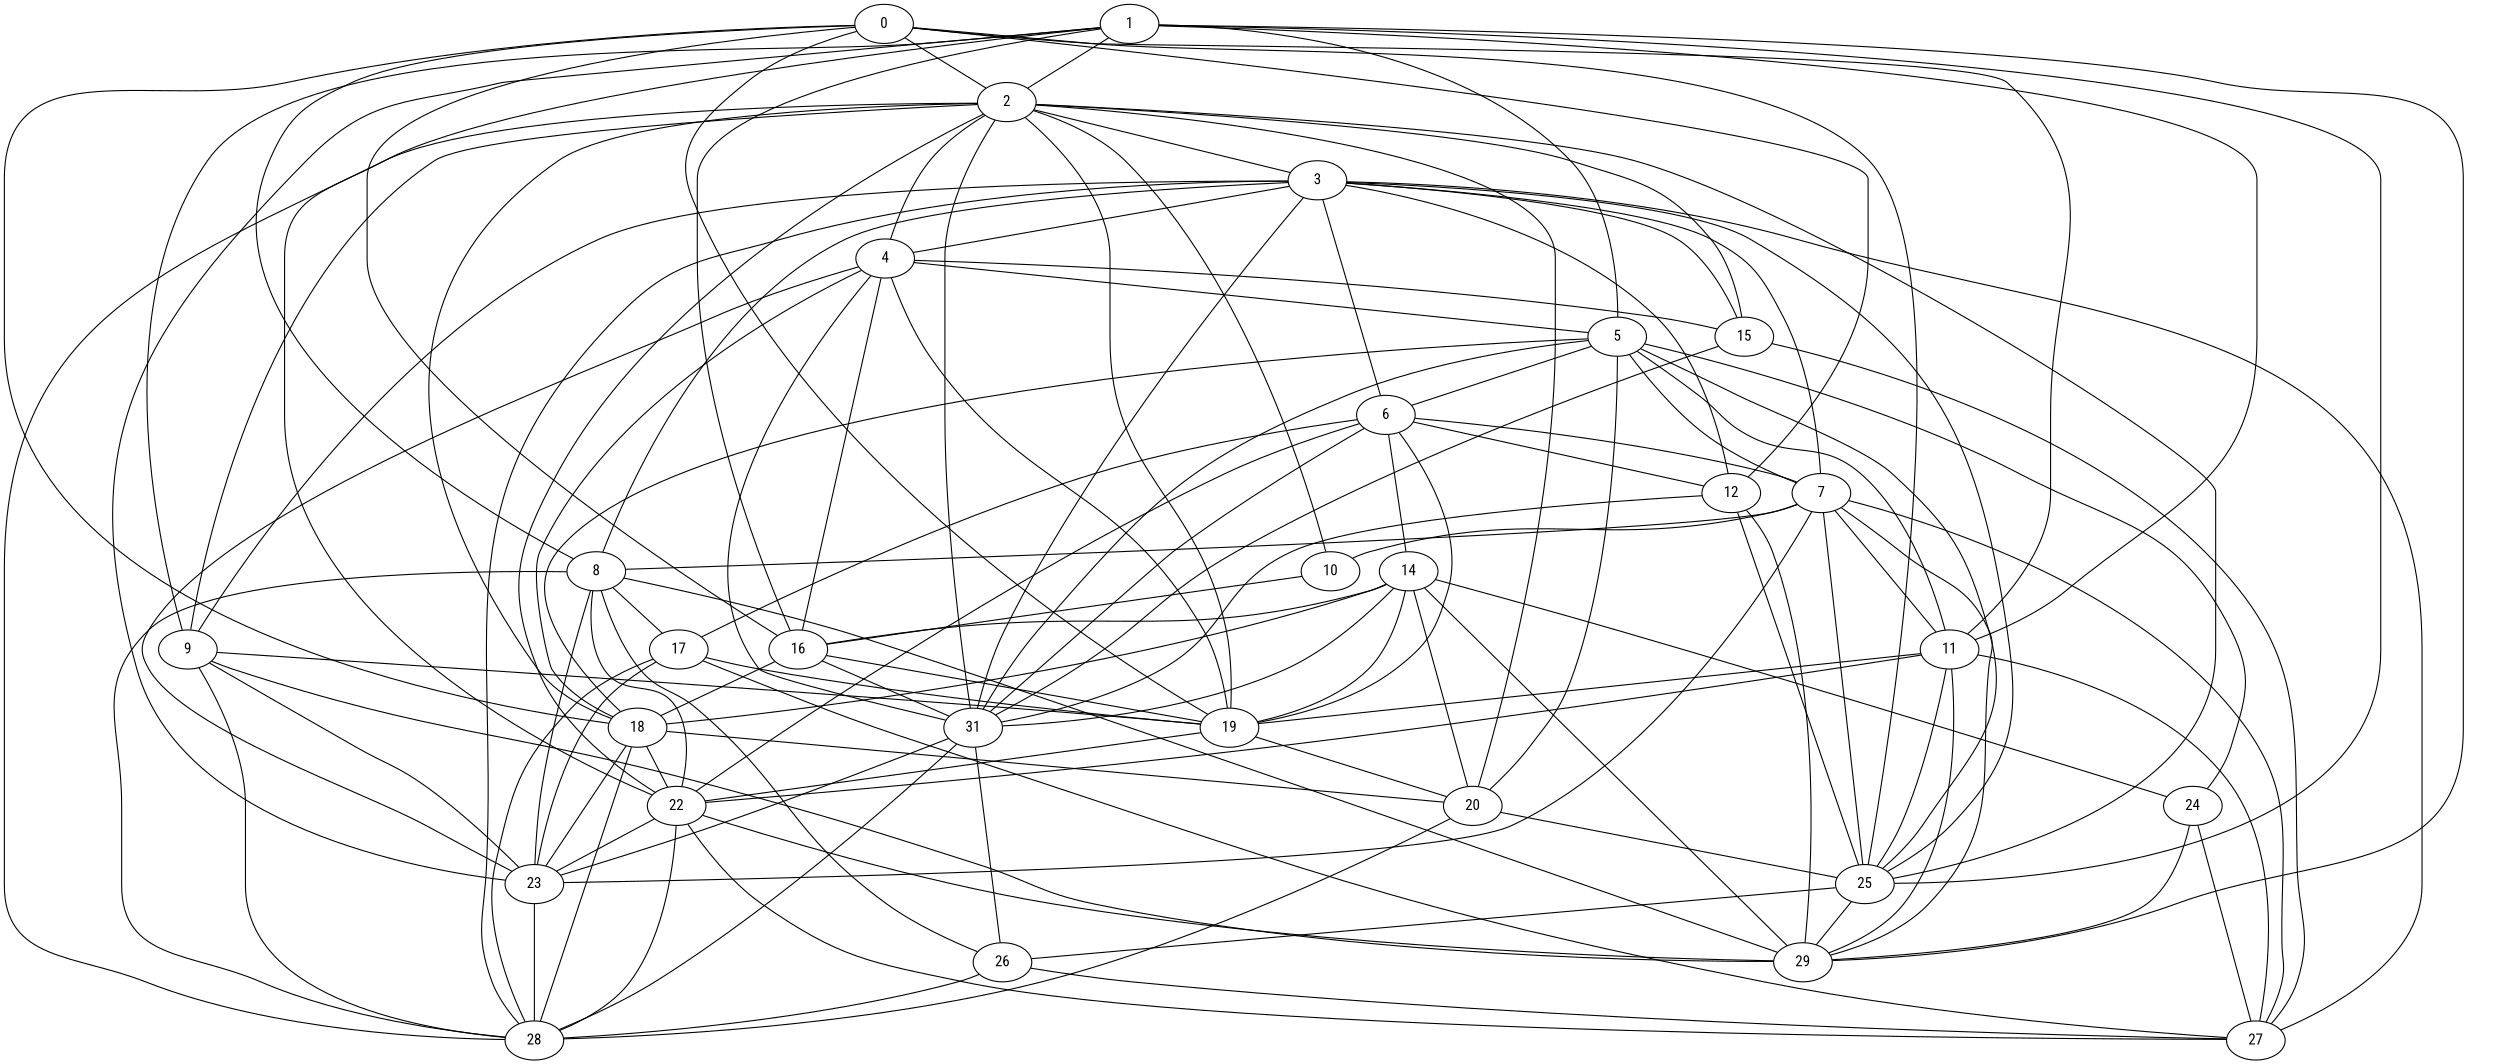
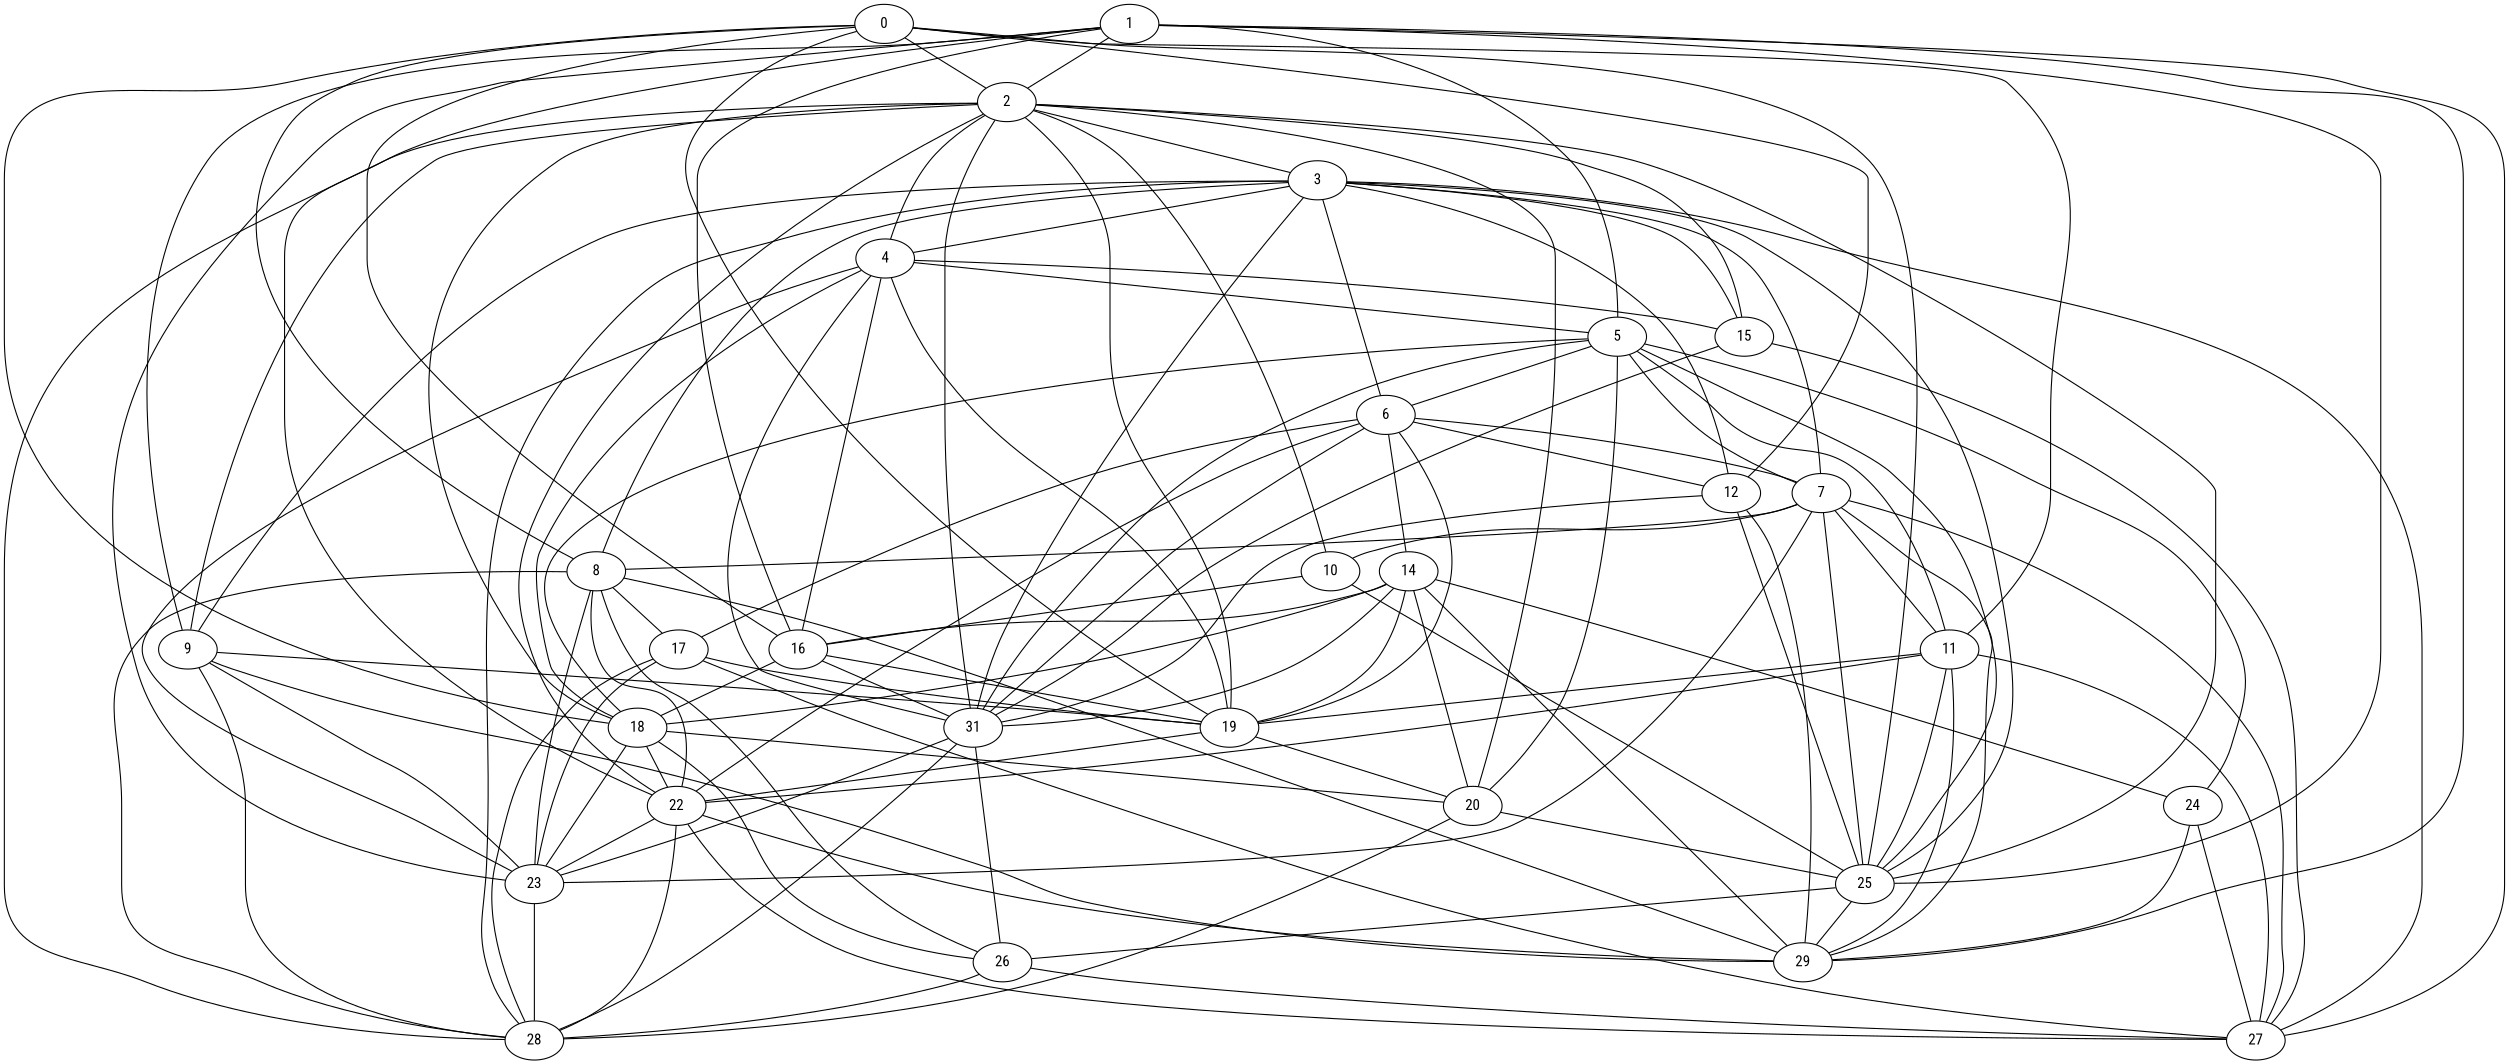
edge "1" -- "11": now "1" -- "27"
edge "10" -- "25": added
edge "18" -- "28": now "18" -- "26"
